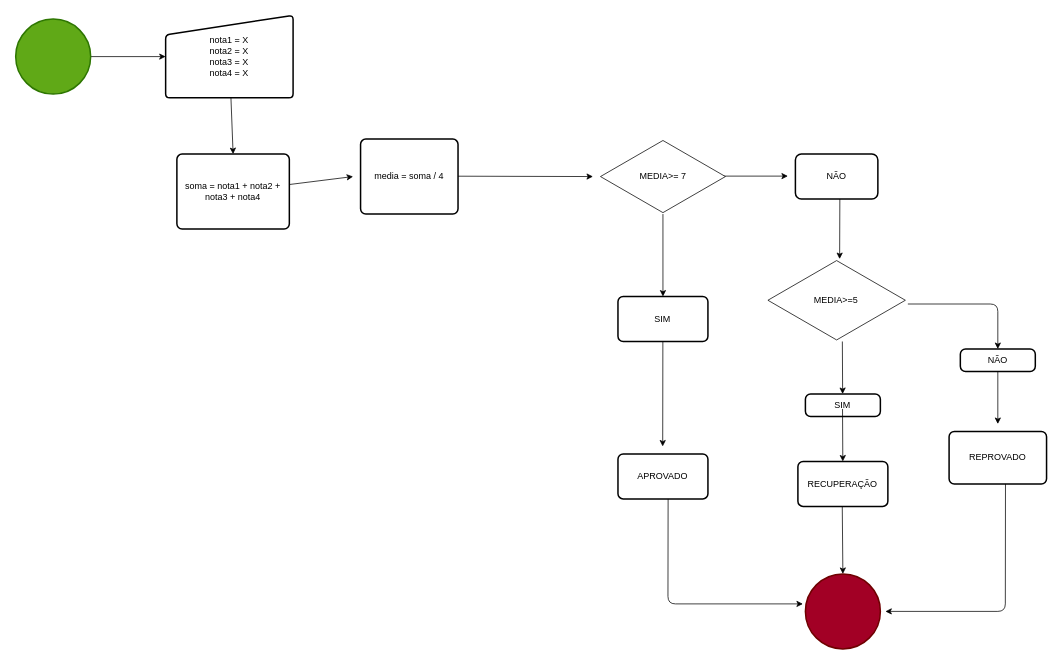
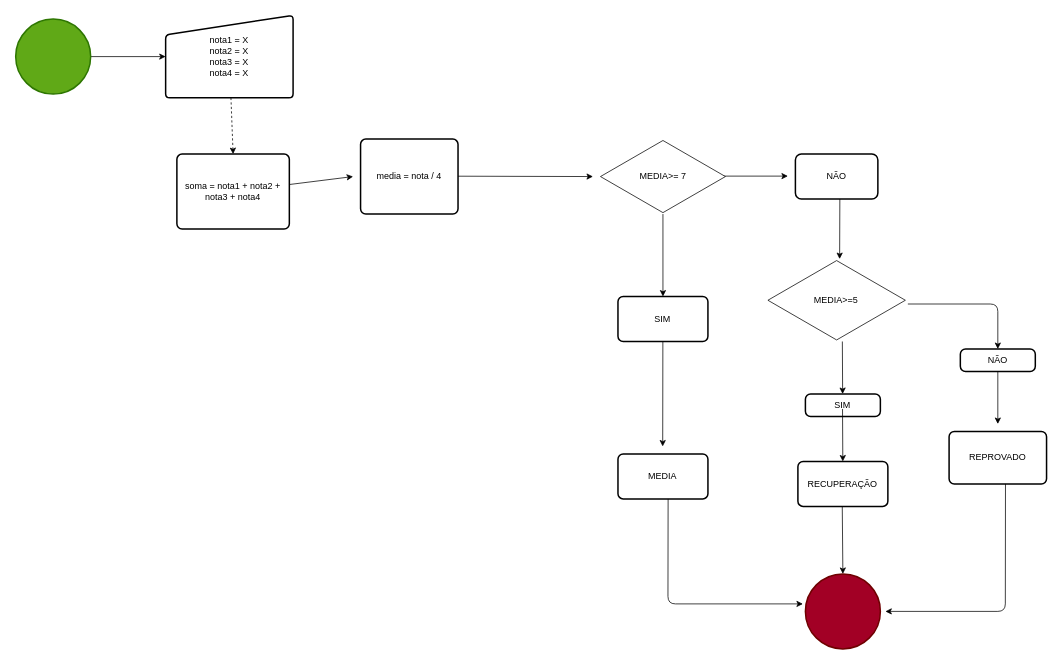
edge "nota1 = X nota2 = X nota3 = X nota4 = X" -> "soma = nota1 + nota2 + nota3 + nota4": style solid -> dashed
node "media = soma / 4": label "media = soma / 4" -> "media = nota / 4"
node "APROVADO": label "APROVADO" -> "MEDIA"
